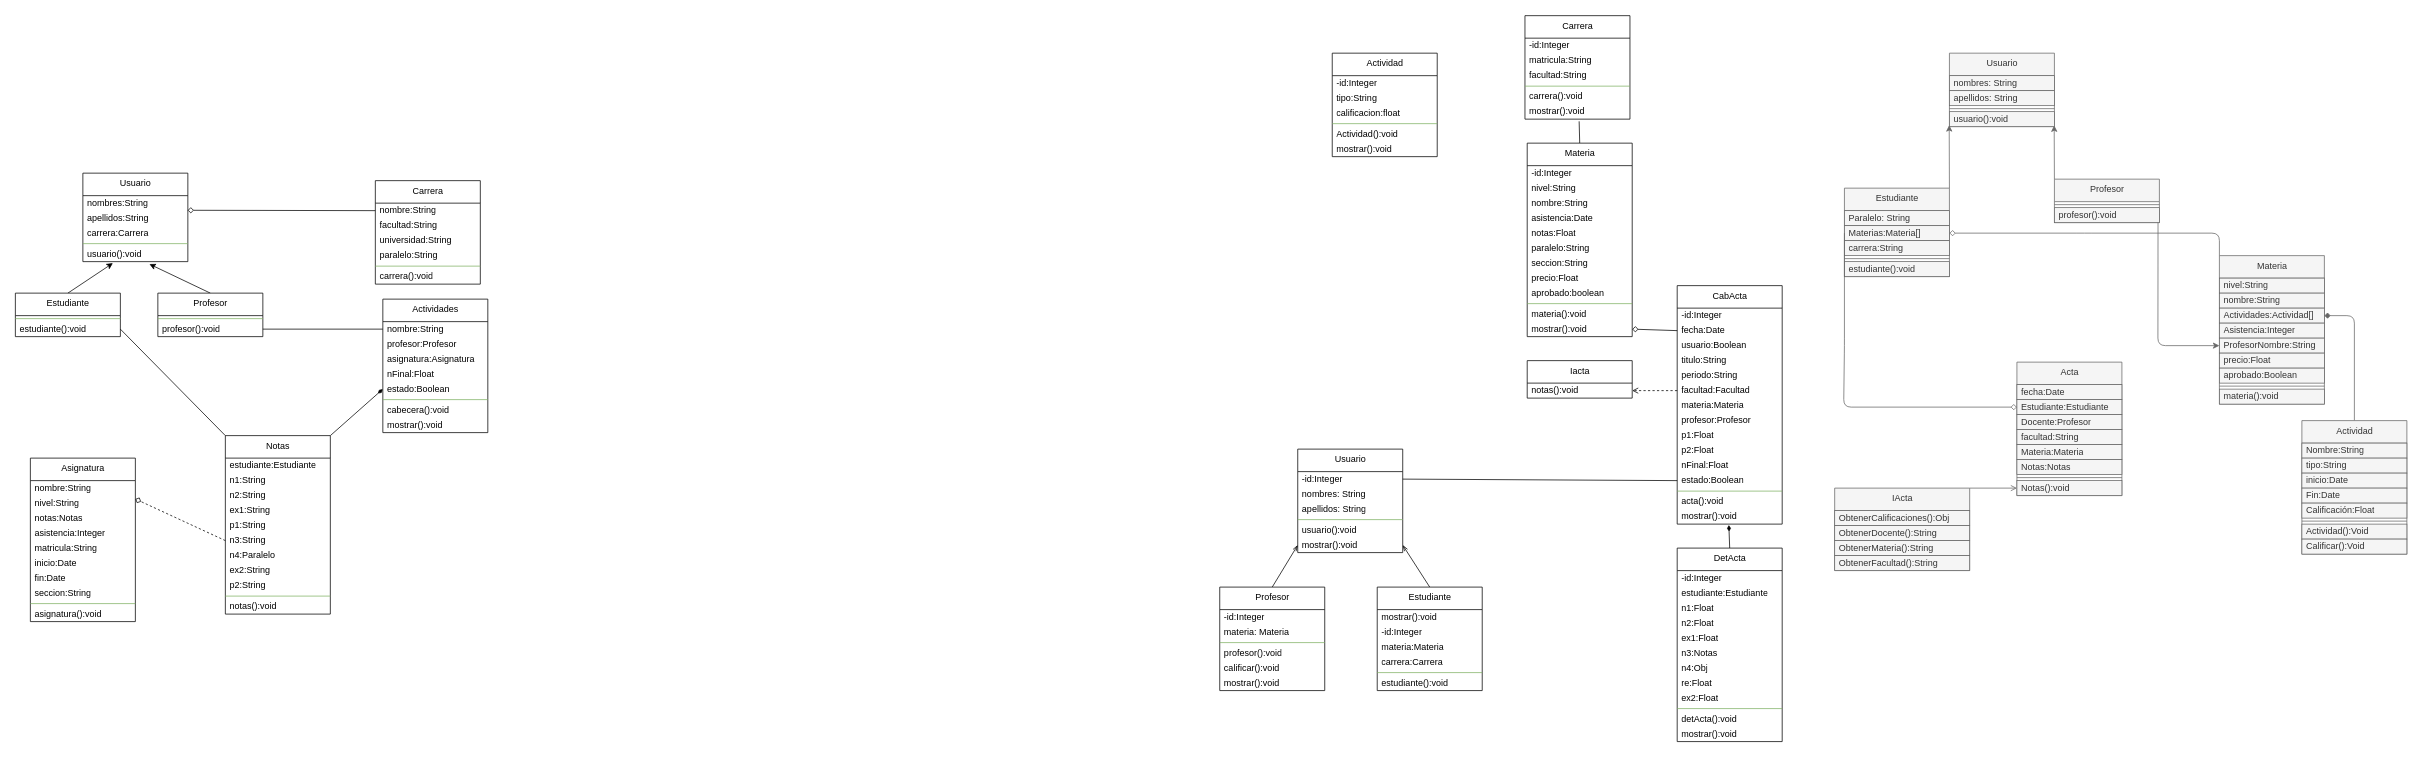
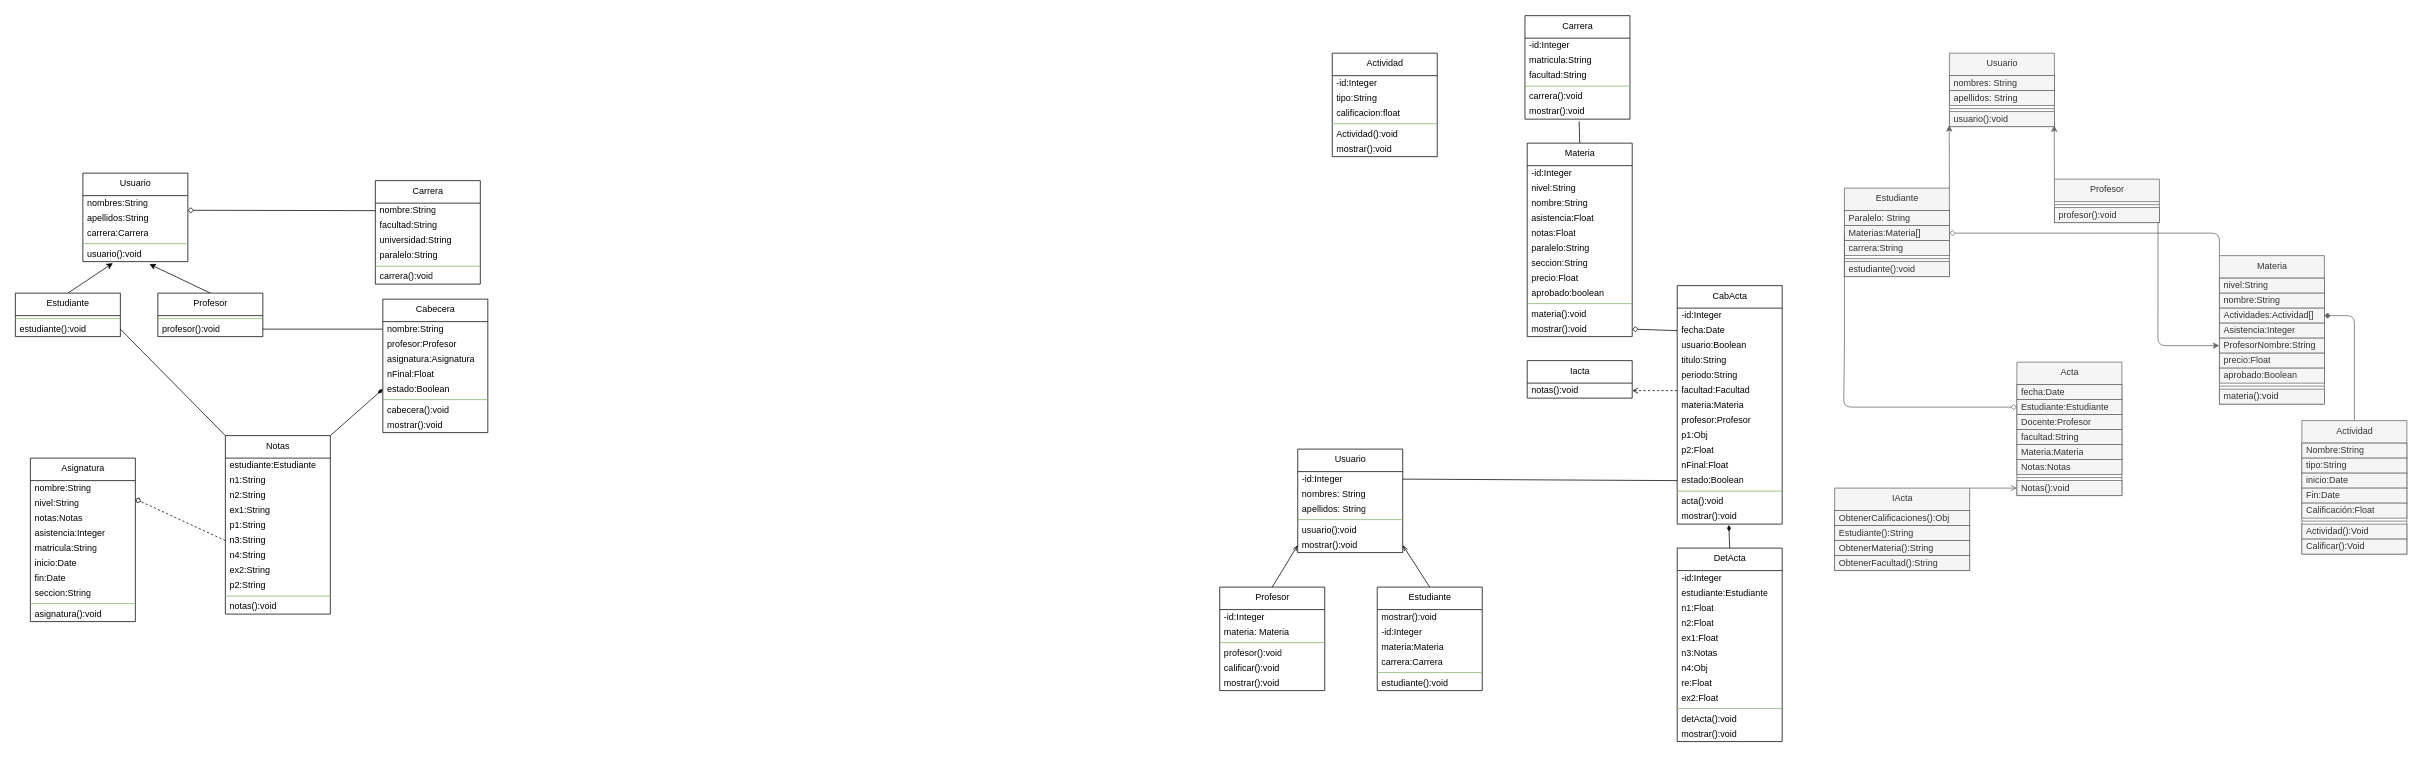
node "asistencia:Date": label "asistencia:Date" -> "asistencia:Float"
node "Actividades": label "Actividades" -> "Cabecera"
node "p1:Float": label "p1:Float" -> "p1:Obj"
node "ObtenerDocente():String": label "ObtenerDocente():String" -> "Estudiante():String"
node "n4:Paralelo": label "n4:Paralelo" -> "n4:String"
